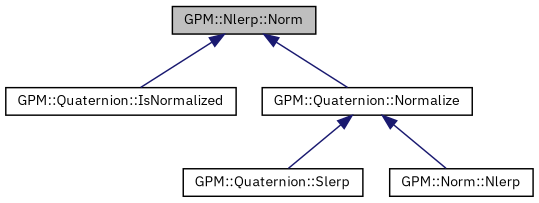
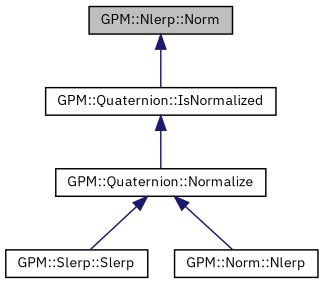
edge "GPM::Quaternion::Normalize" -> "GPM::Nlerp::Norm": now "GPM::Quaternion::Normalize" -> "GPM::Quaternion::IsNormalized"
node "GPM::Quaternion::Slerp": label "GPM::Quaternion::Slerp" -> "GPM::Slerp::Slerp"
